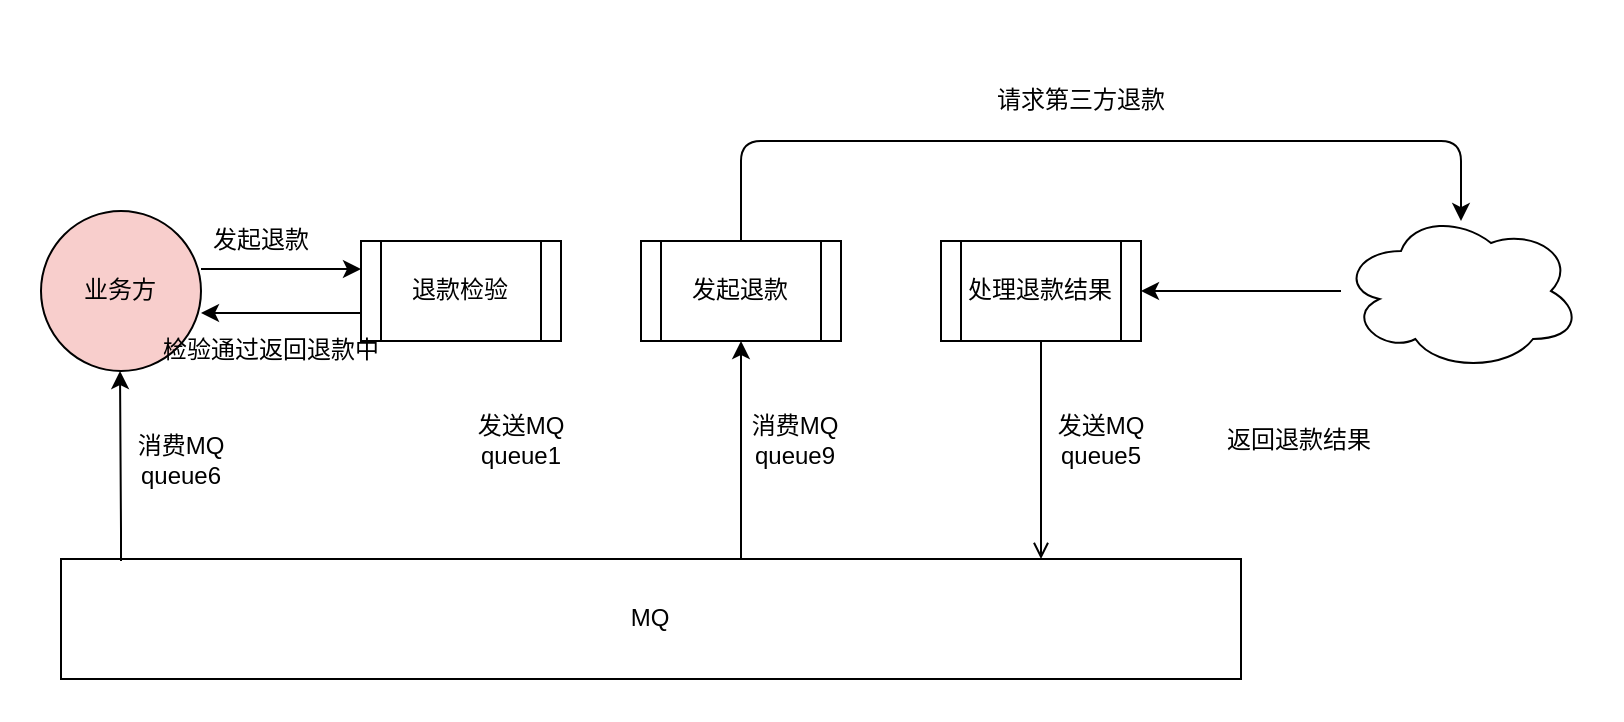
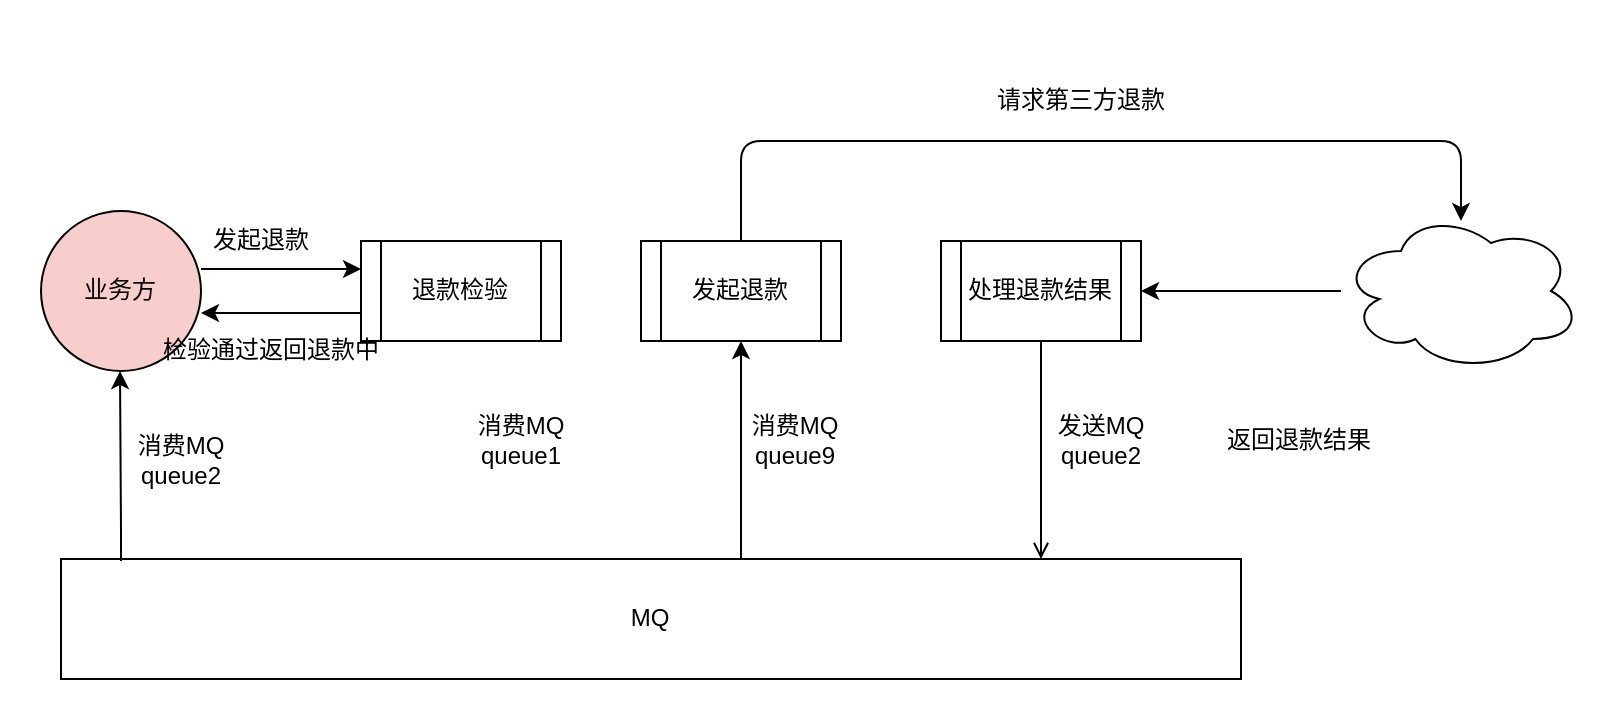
node "发送MQ queue1": label "发送MQ queue1" -> "消费MQ queue1"
node "发送MQ queue5": label "发送MQ queue5" -> "发送MQ queue2"
node "消费MQ queue6": label "消费MQ queue6" -> "消费MQ queue2"
